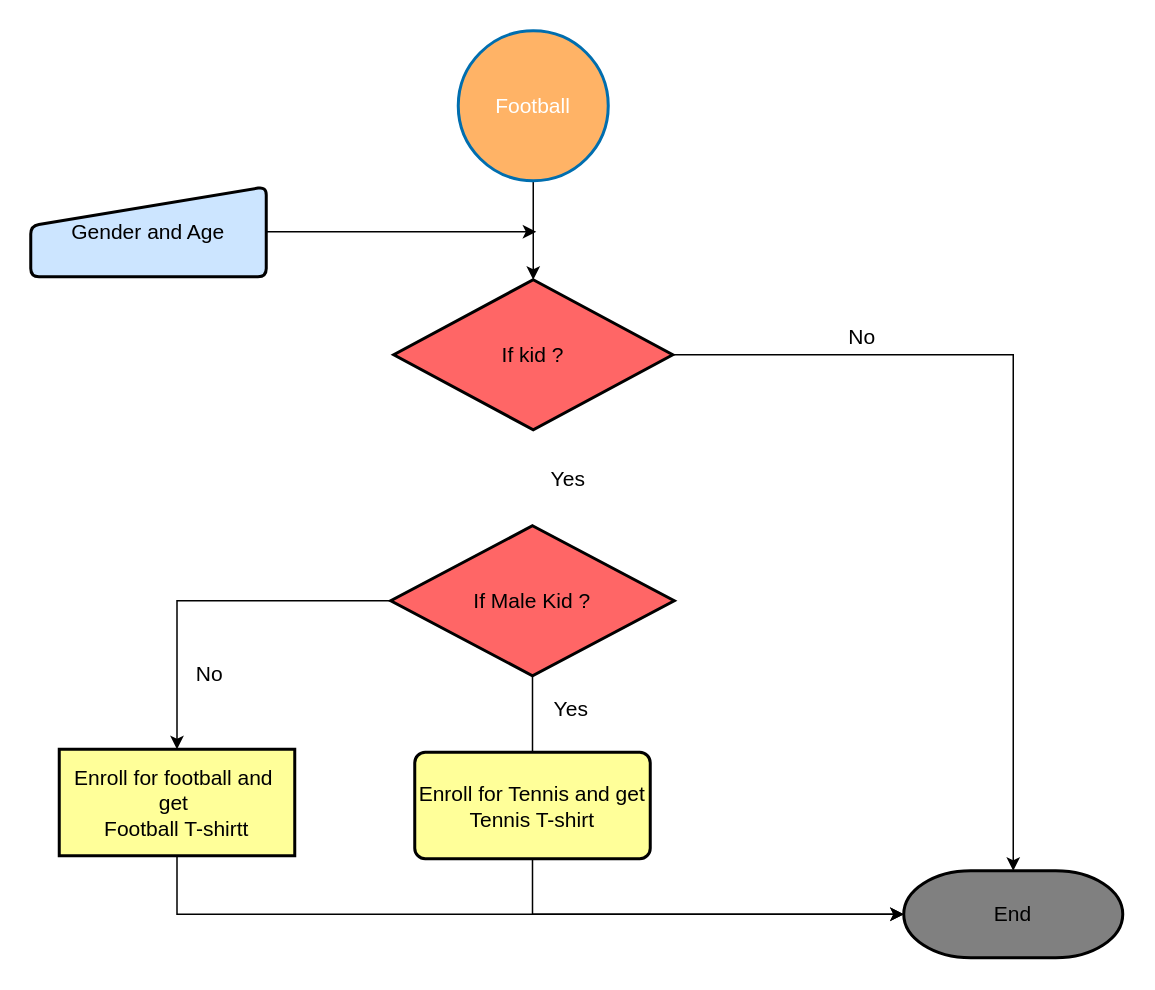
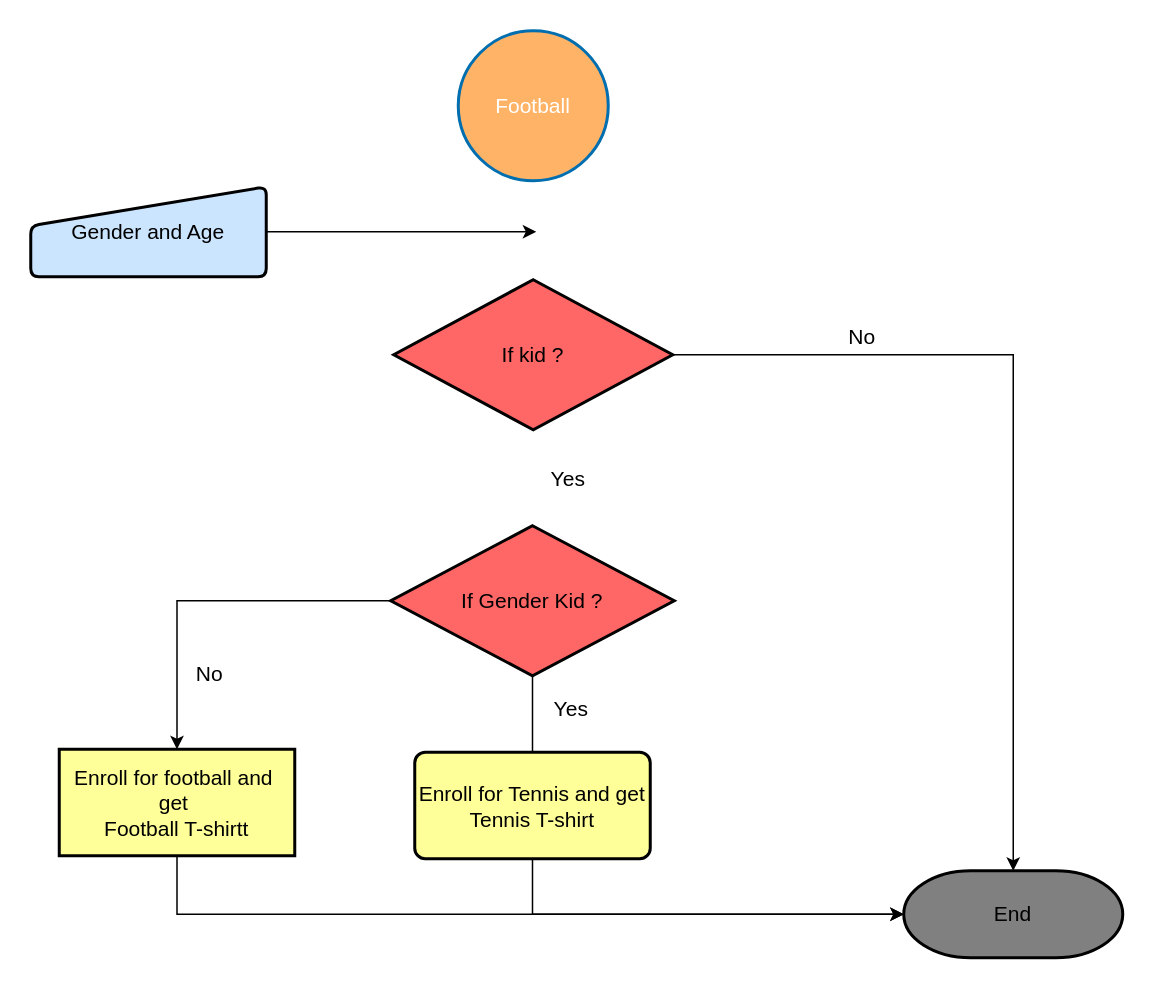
edge "Football" -> "If kid ?": removed
node "If Male Kid ?": label "If Male Kid ?" -> "If Gender Kid ?"
